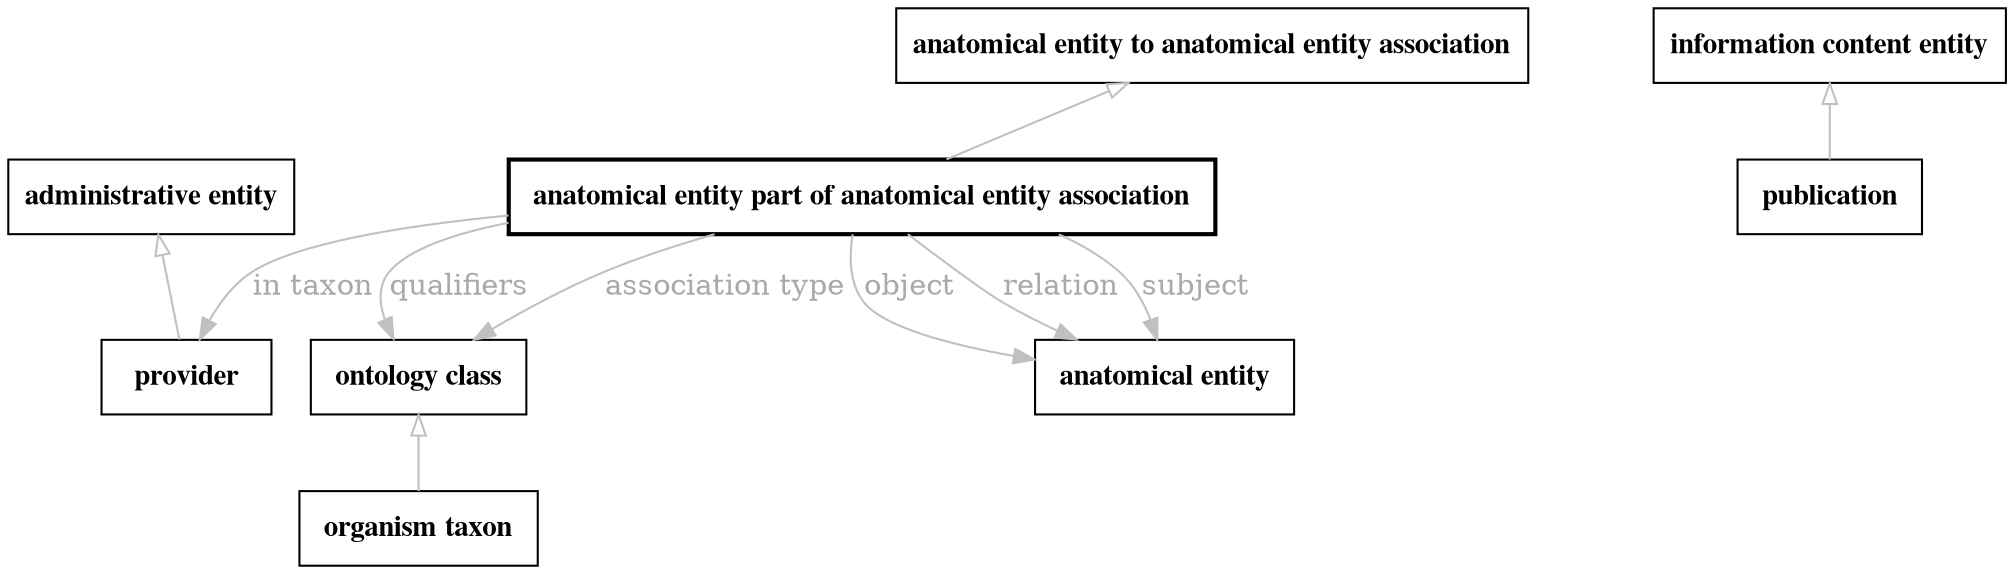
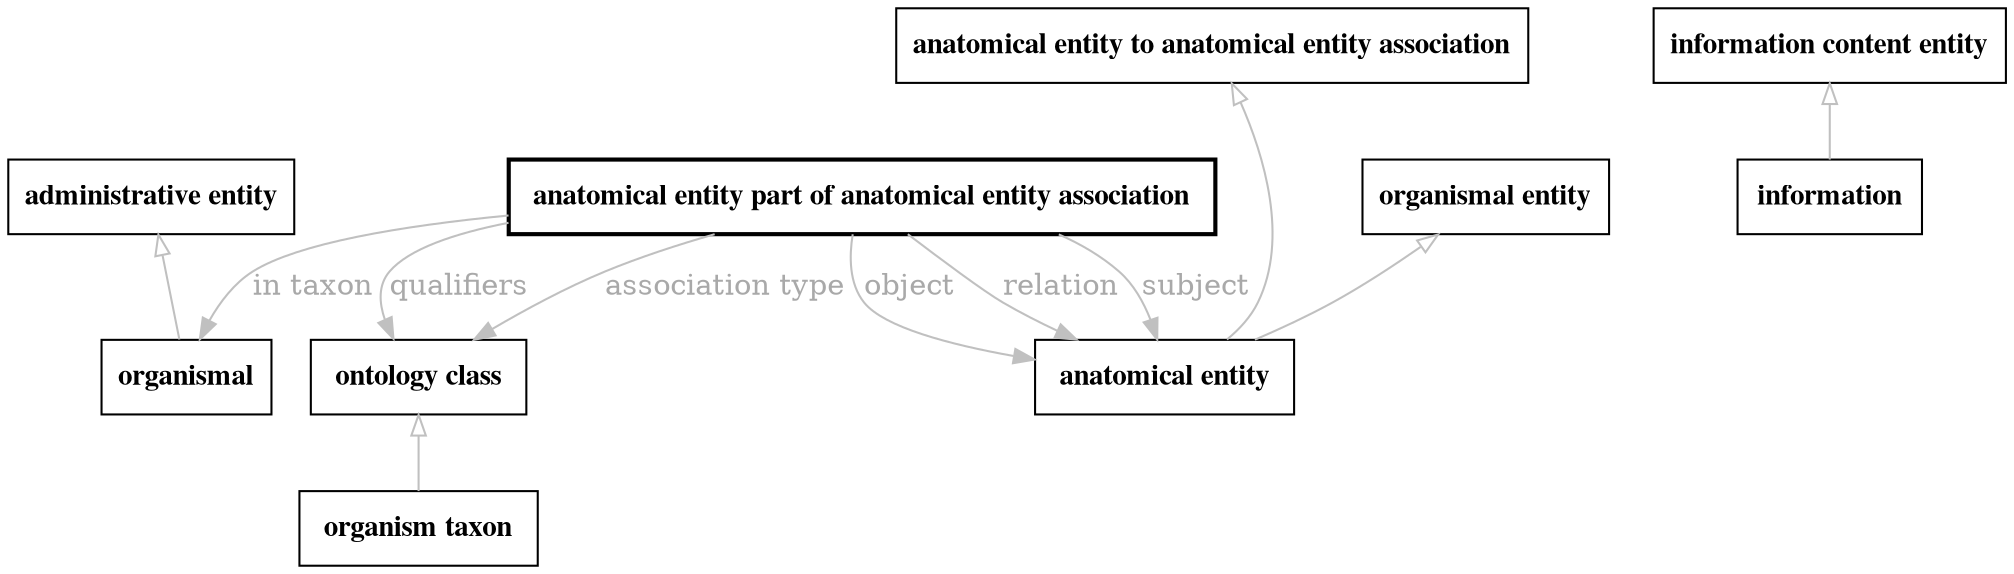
edge "anatomical entity part of anatomical entity association" -> "anatomical entity to anatomical entity association": now "anatomical entity" -> "anatomical entity to anatomical entity association"
node "organismal entity": added
node "publication": label "publication" -> "information"
node "provider": label "provider" -> "organismal"
